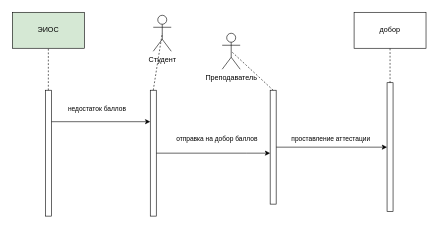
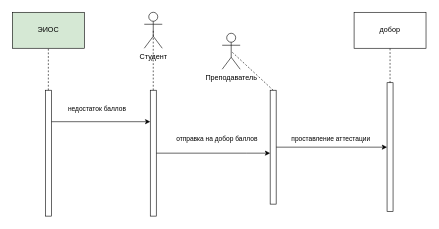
node "Студент": moved (162, 33) -> (153, 30)
